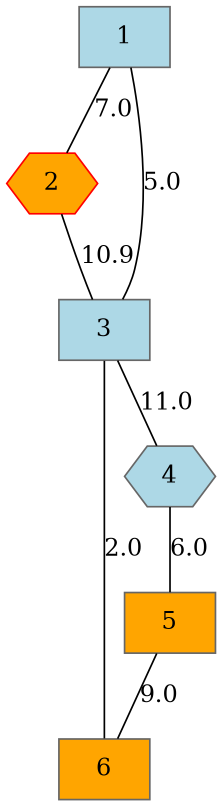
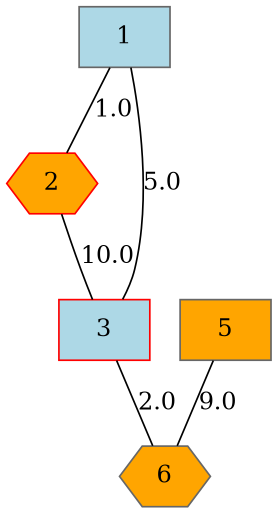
edge "1" -- "2": label "7.0" -> "1.0"
edge "2" -- "3": label "10.9" -> "10.0"
node "3": color gray40 -> red
node "4": removed
node "6": shape box -> hexagon
